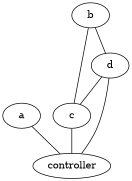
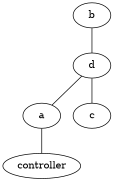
edge "b" -- "c": removed
edge "d" -- "controller": now "d" -- "a"
edge "c" -- "controller": removed
